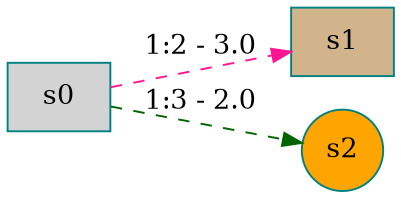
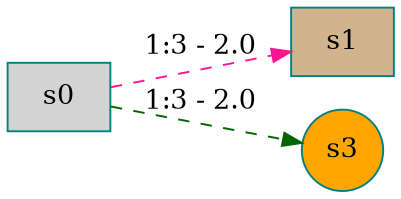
edge "s0" -> "s1": label "1:2 - 3.0" -> "1:3 - 2.0"
node "s2": label "s2" -> "s3"
